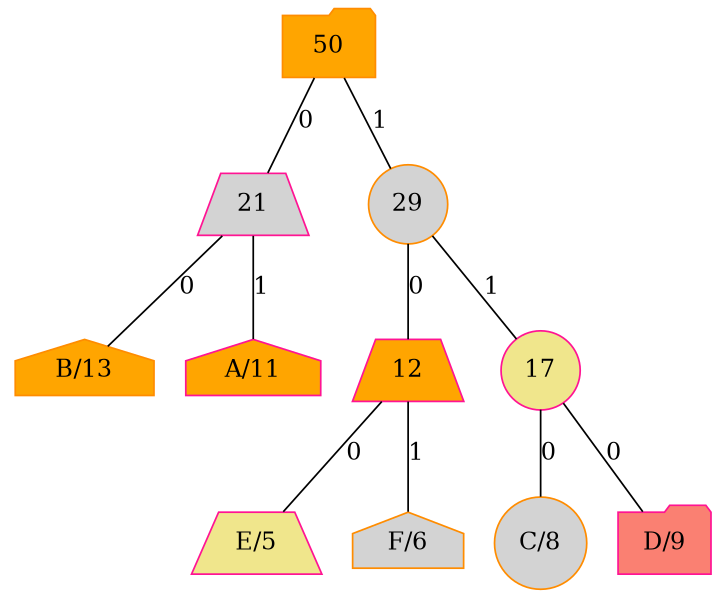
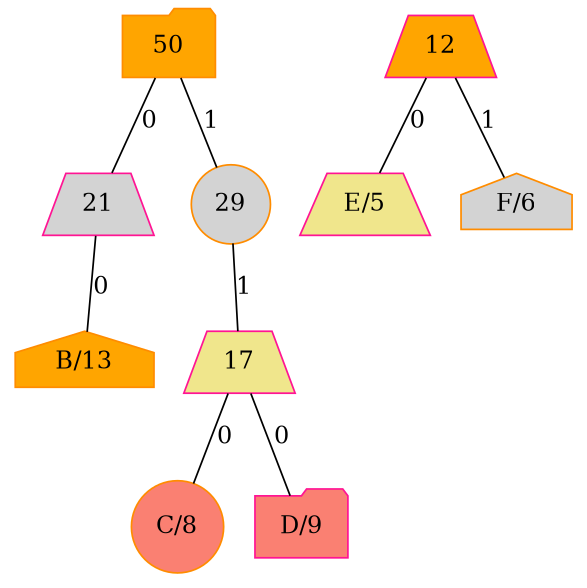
edge "29" -- "12": removed, label "0"
node "A/11": removed
node "17": shape circle -> trapezium
node "C/8": fillcolor lightgrey -> salmon
